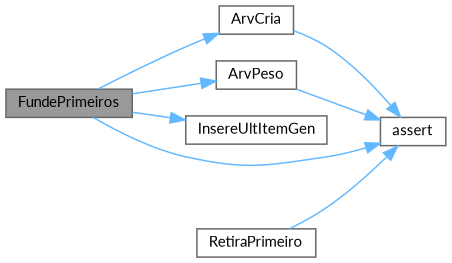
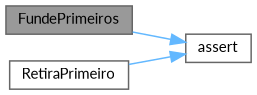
node "ArvCria": removed
node "ArvPeso": removed
node "InsereUltItemGen": removed
